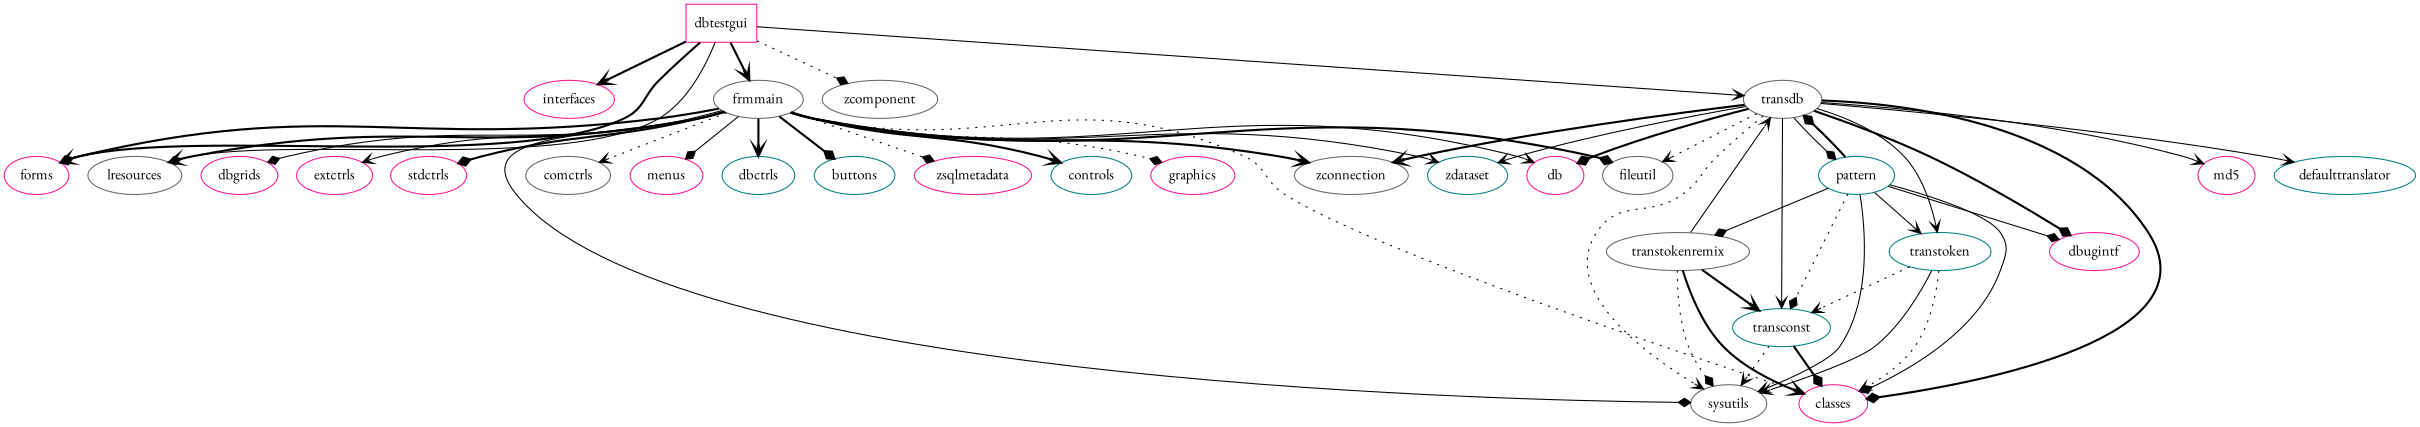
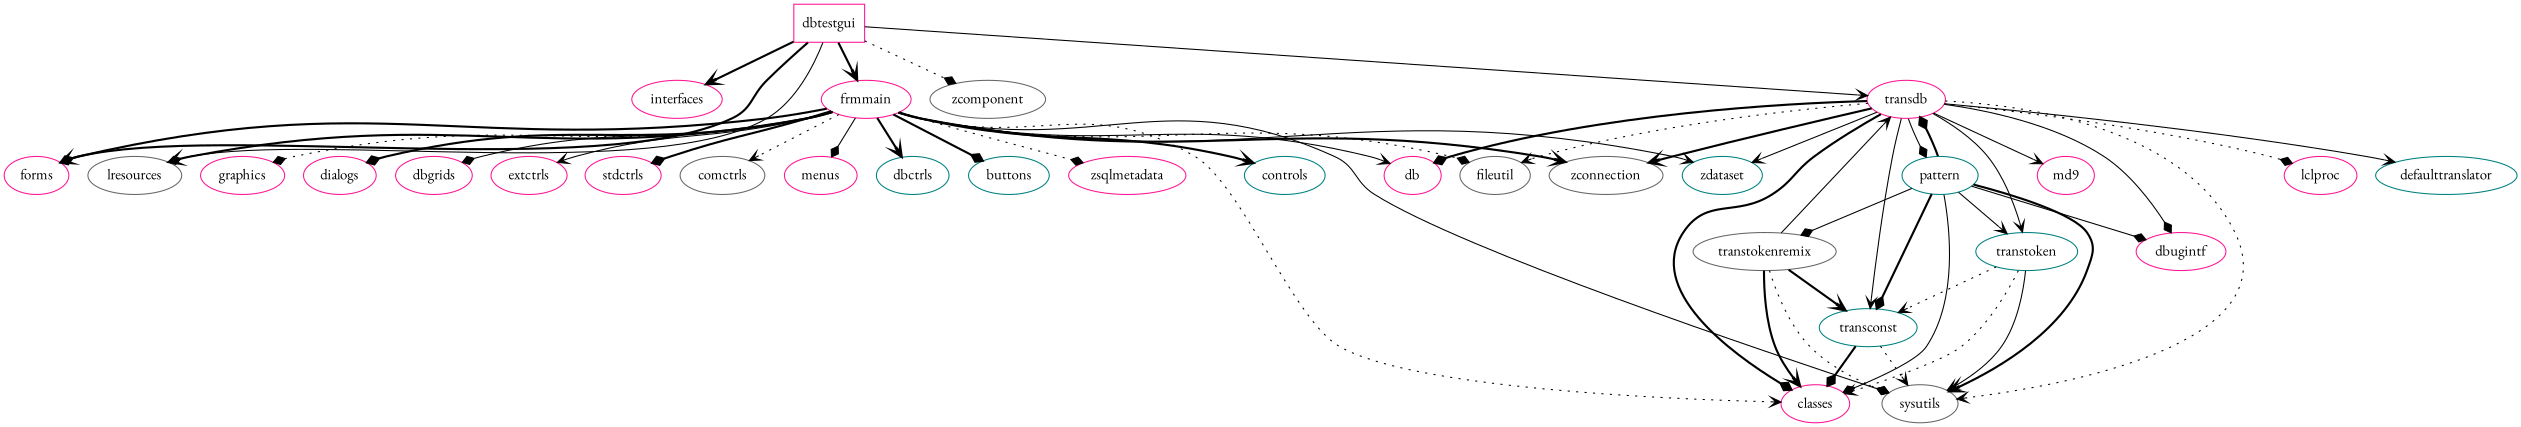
node "frmmain": color gray40 -> deeppink
node "transdb": color gray40 -> deeppink
edge "frmmain" -> "fileutil": style bold -> dotted
edge "transdb" -> "dbugintf": style bold -> solid
node "dialogs": added
node "md5": label "md5" -> "md9"
node "lclproc": added
edge "pattern" -> "transconst": style dotted -> bold
edge "pattern" -> "sysutils": style solid -> bold
